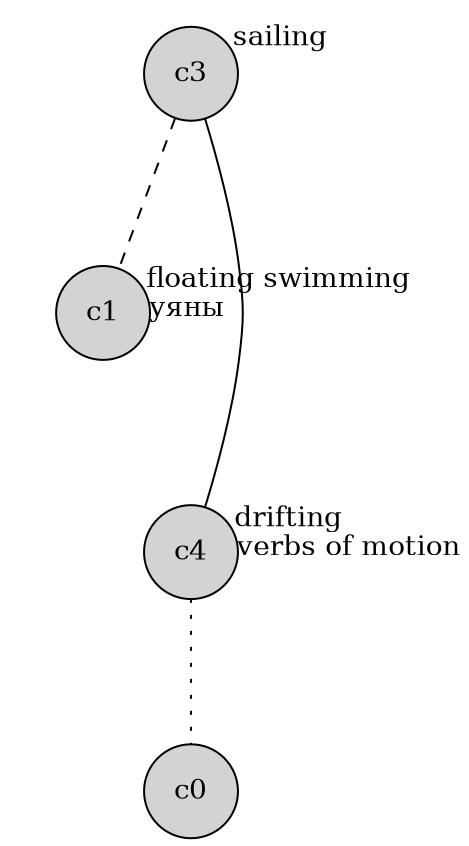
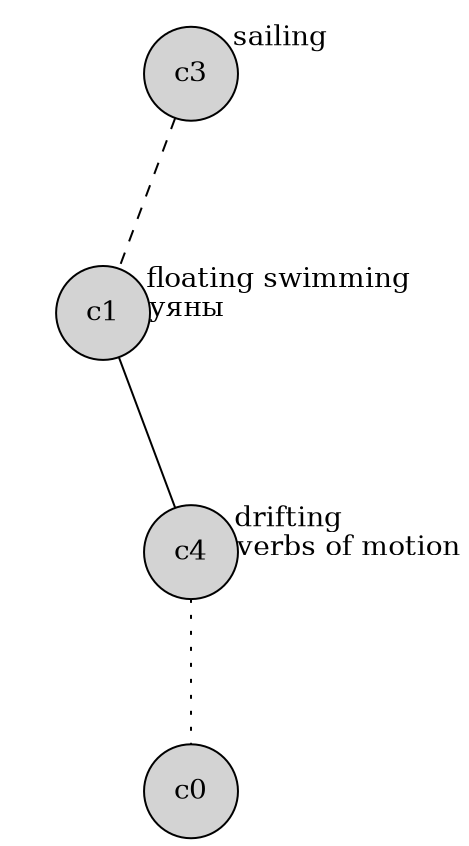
edge "c3" -- "c4": now "c1" -- "c4"
